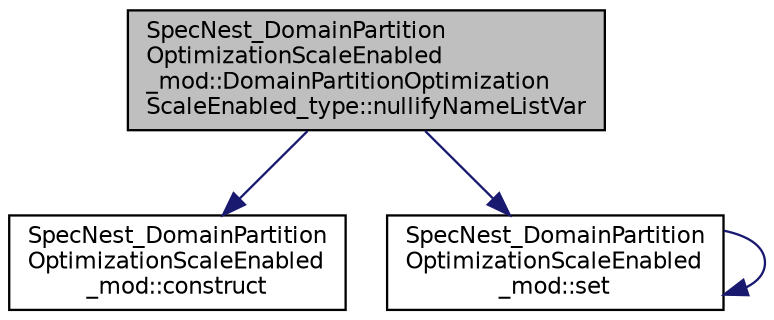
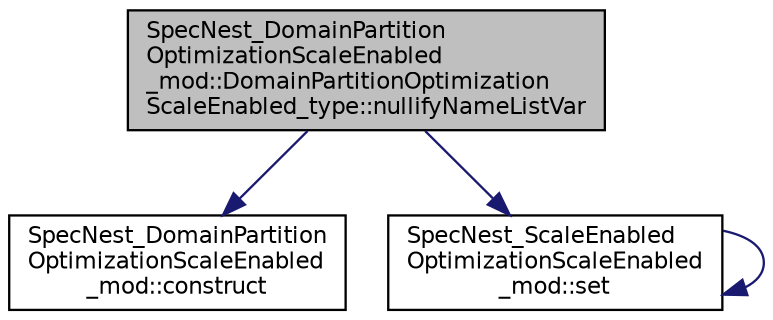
node "SpecNest_DomainPartition OptimizationScaleEnabled _mod::set": label "SpecNest_DomainPartition OptimizationScaleEnabled _mod::set" -> "SpecNest_ScaleEnabled OptimizationScaleEnabled _mod::set"
